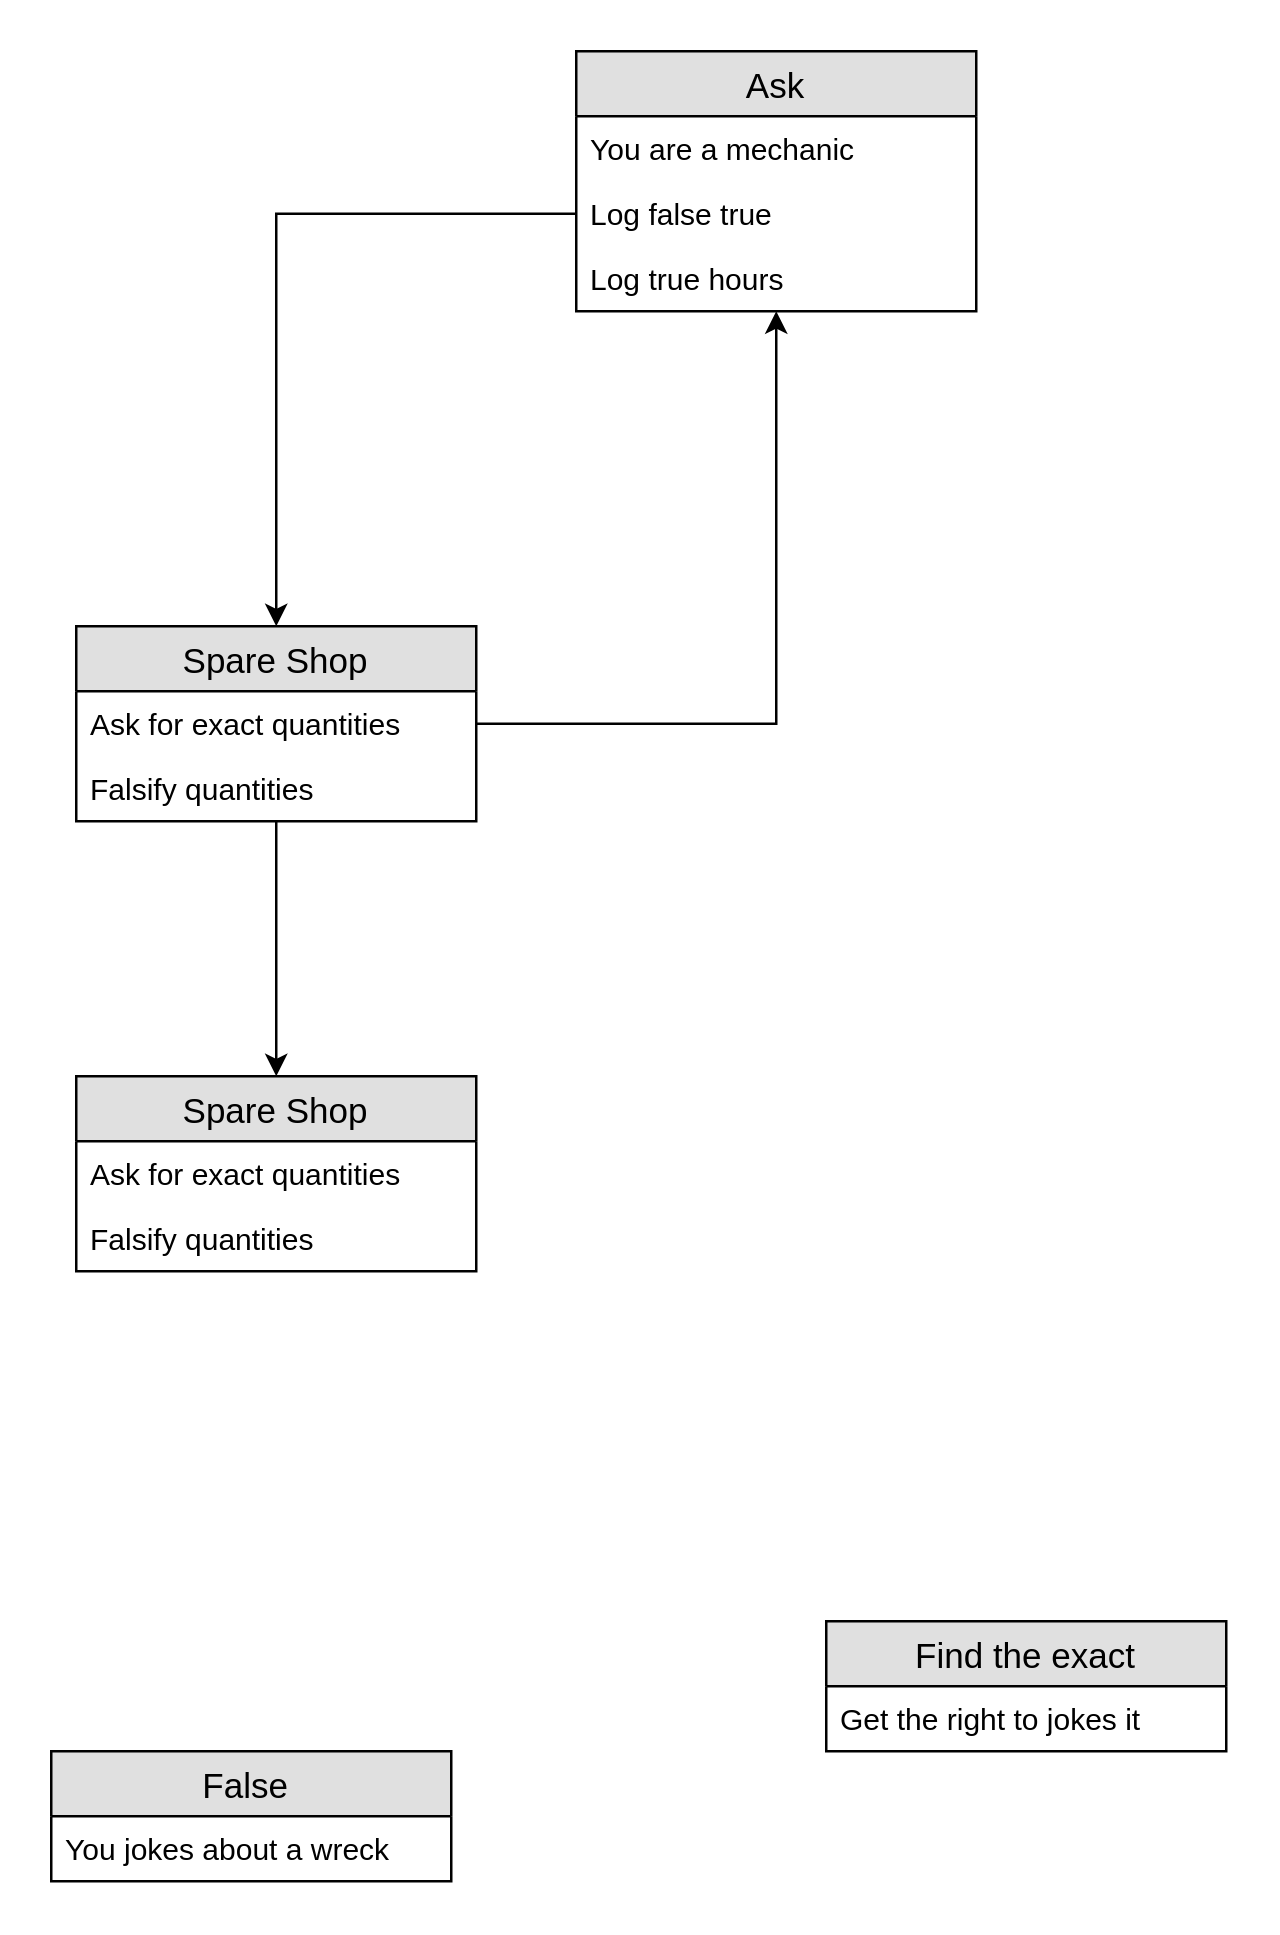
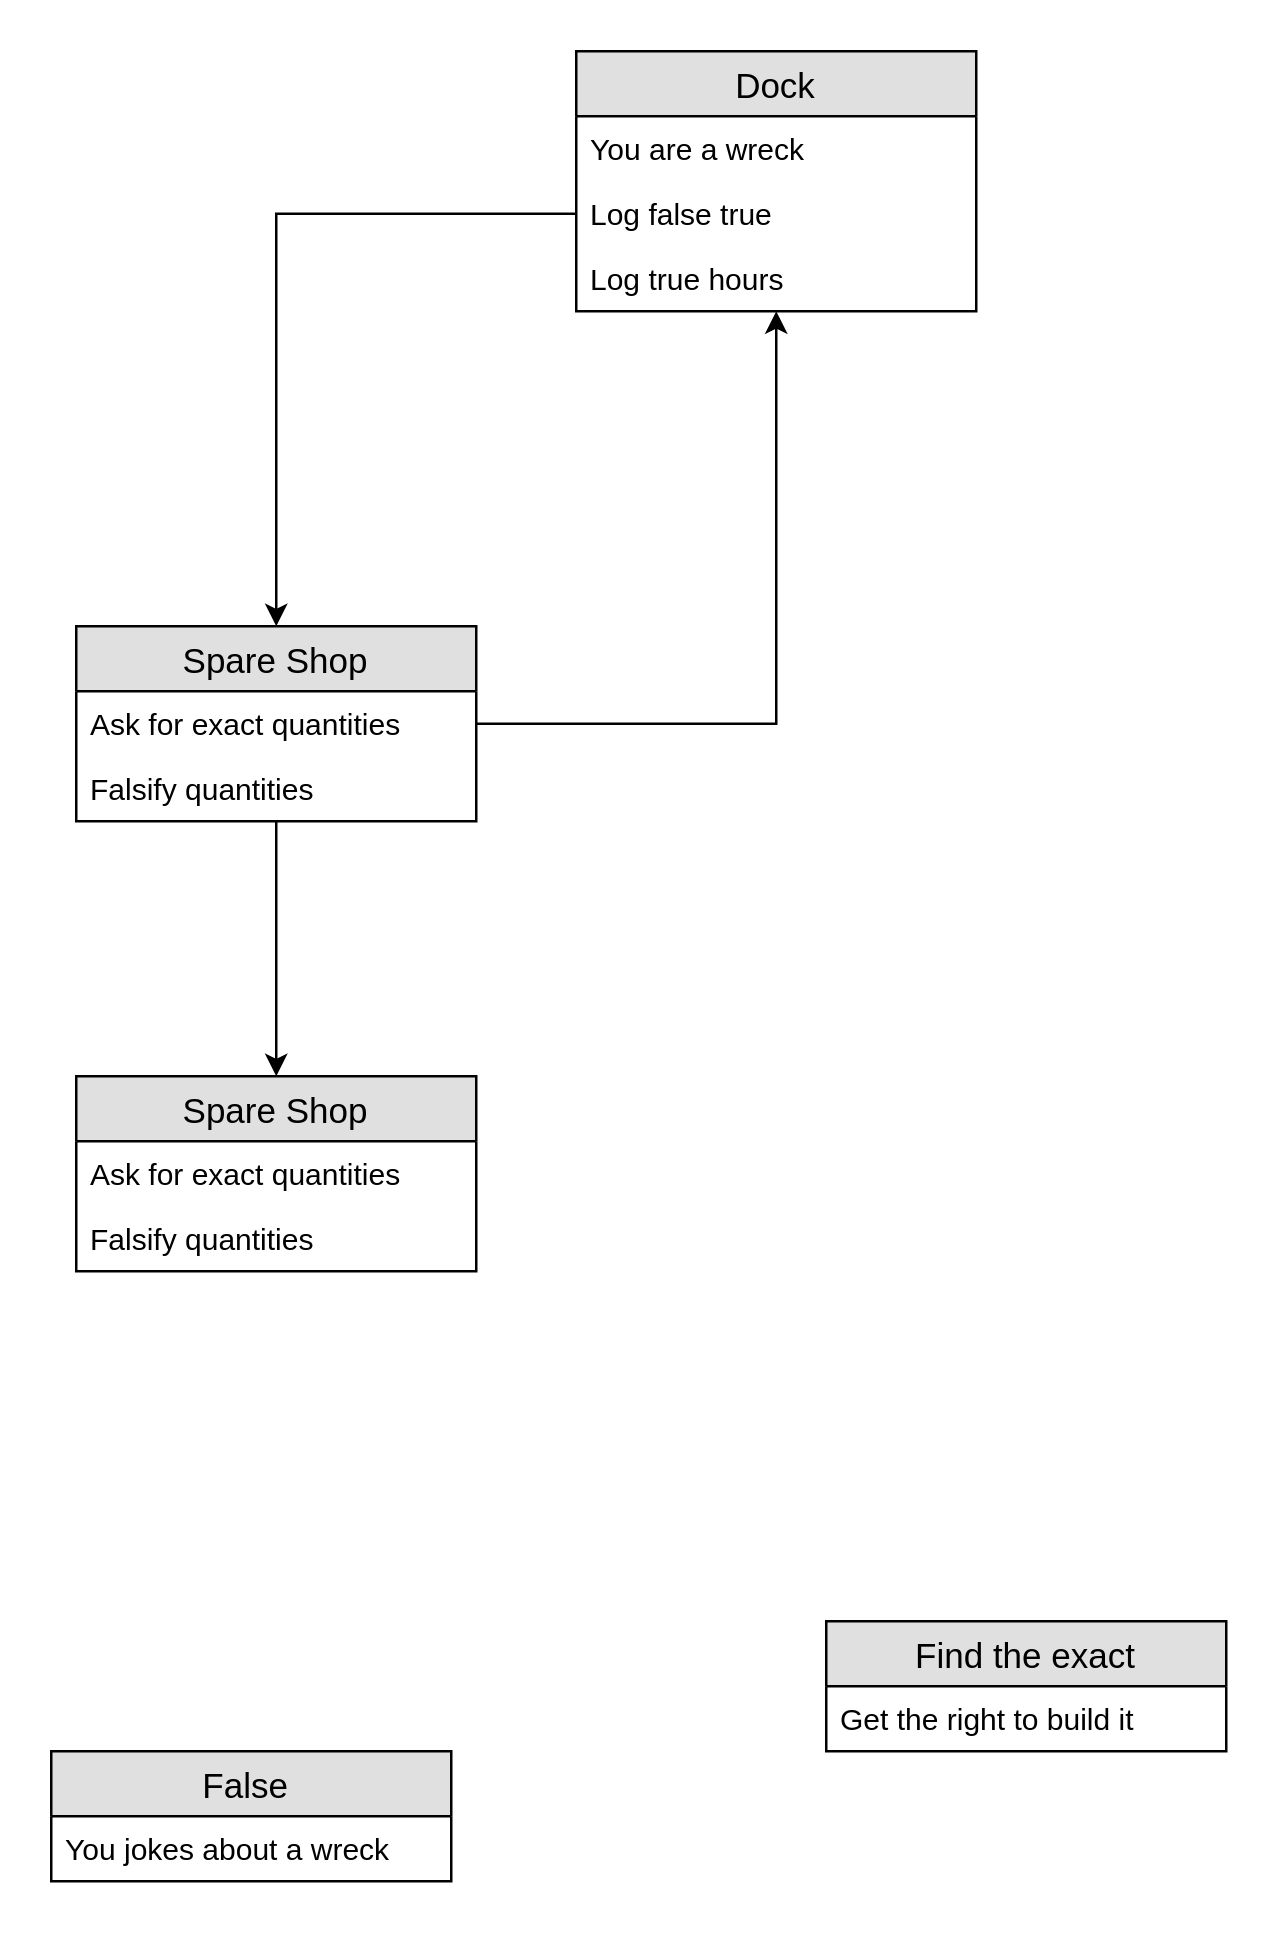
node "Ask": label "Ask" -> "Dock"
node "You are a mechanic": label "You are a mechanic" -> "You are a wreck"
node "Get the right to jokes it": label "Get the right to jokes it" -> "Get the right to build it"
